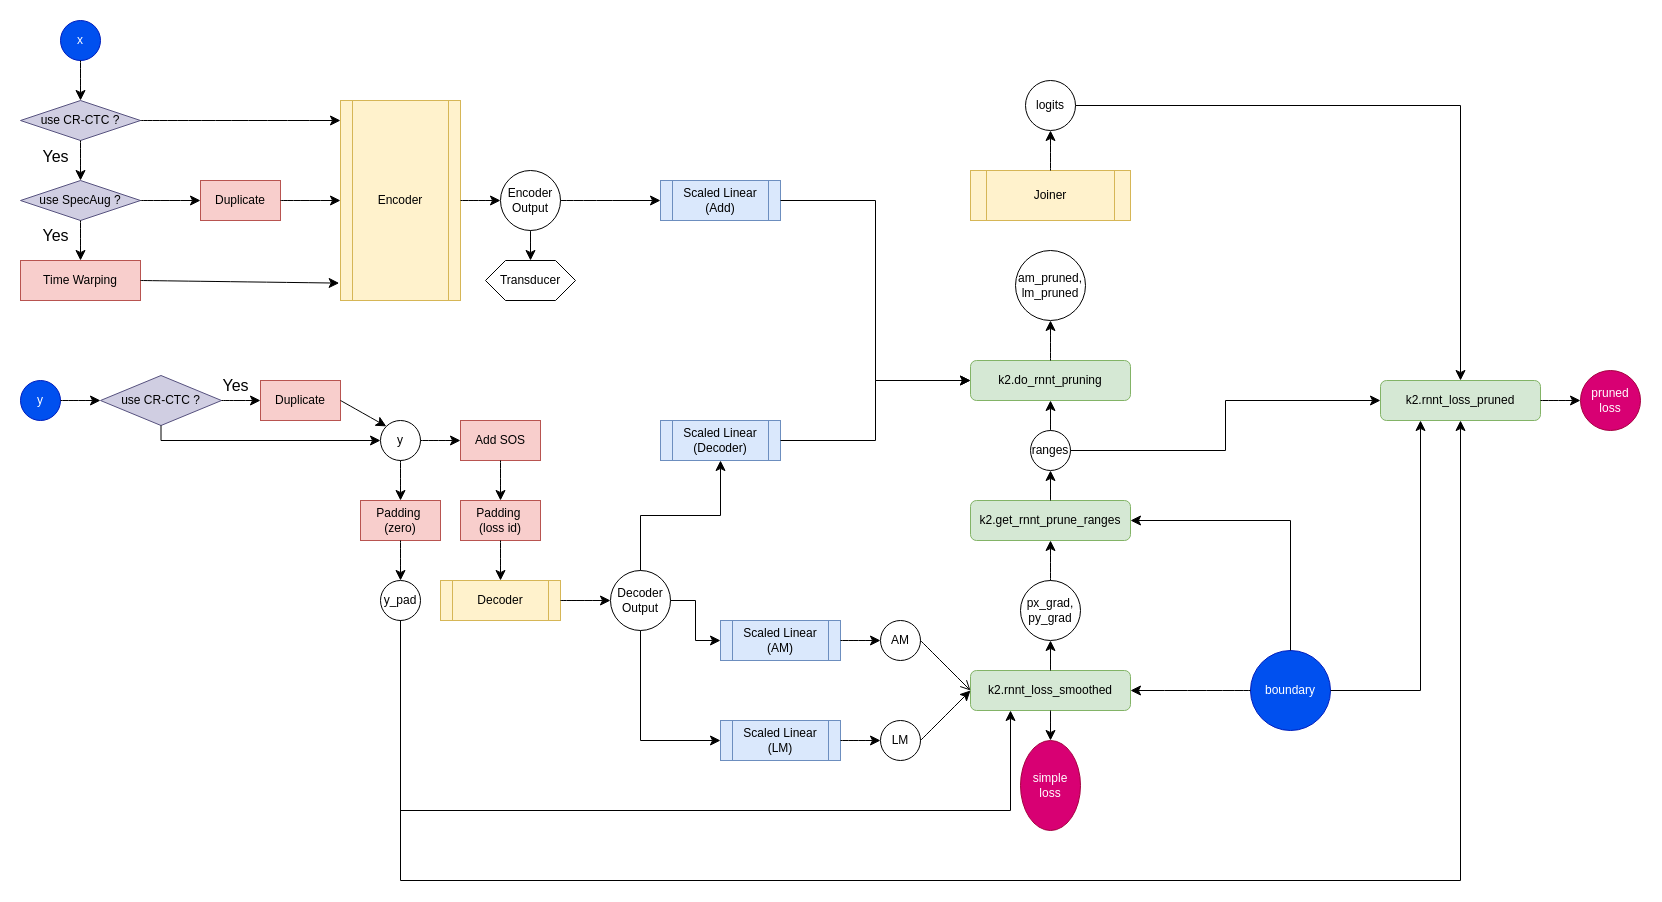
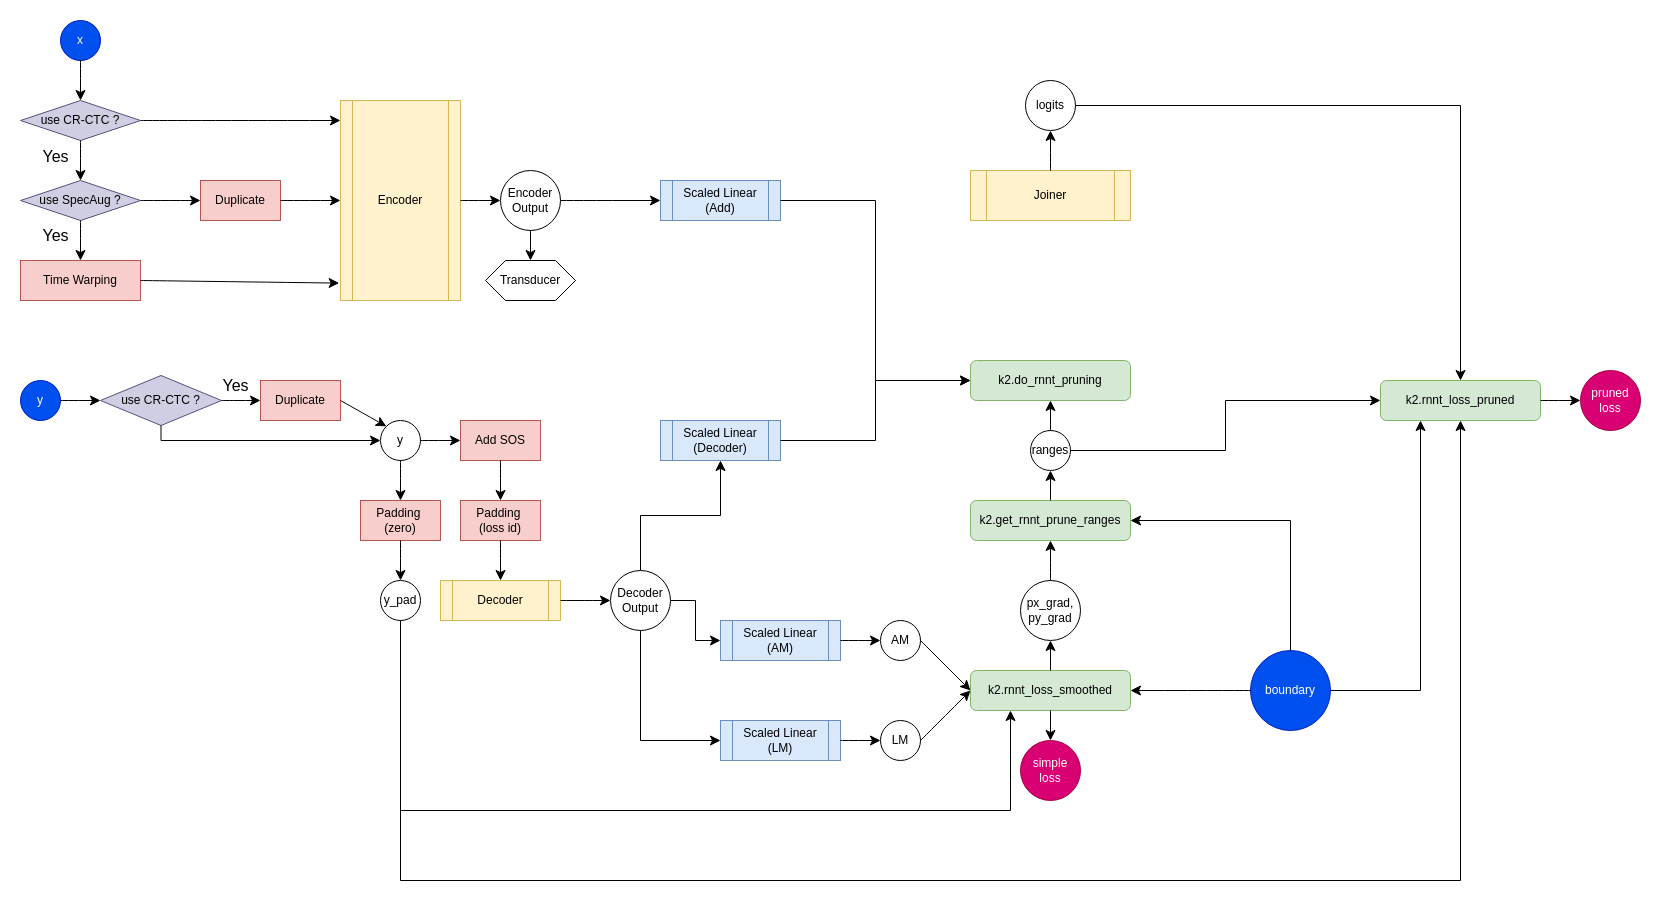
node "am_pruned, lm_pruned": removed
edge "k2.do_rnnt_pruning" -> "am_pruned, lm_pruned": removed
edge "AM" -> "k2.rnnt_loss_smoothed": arrowhead open -> classic
node "simple loss": size 60x90 -> 60x60
